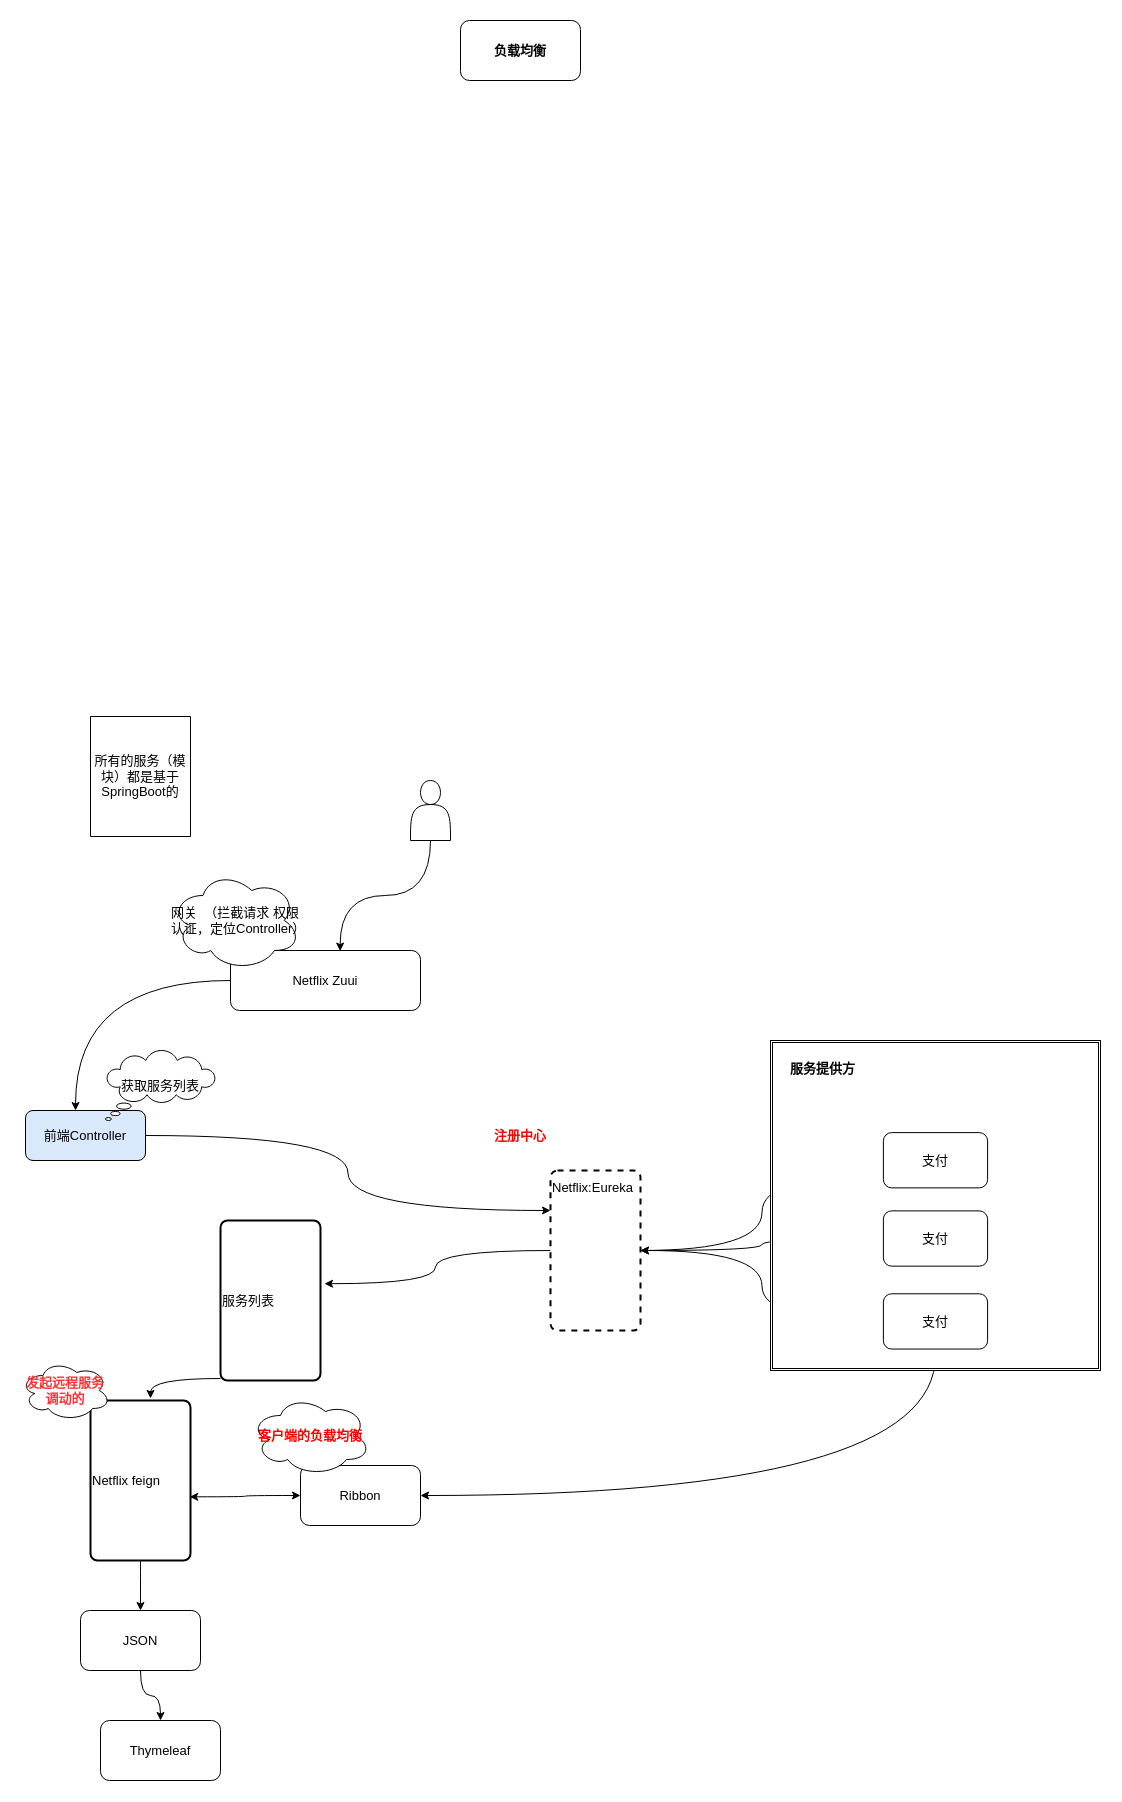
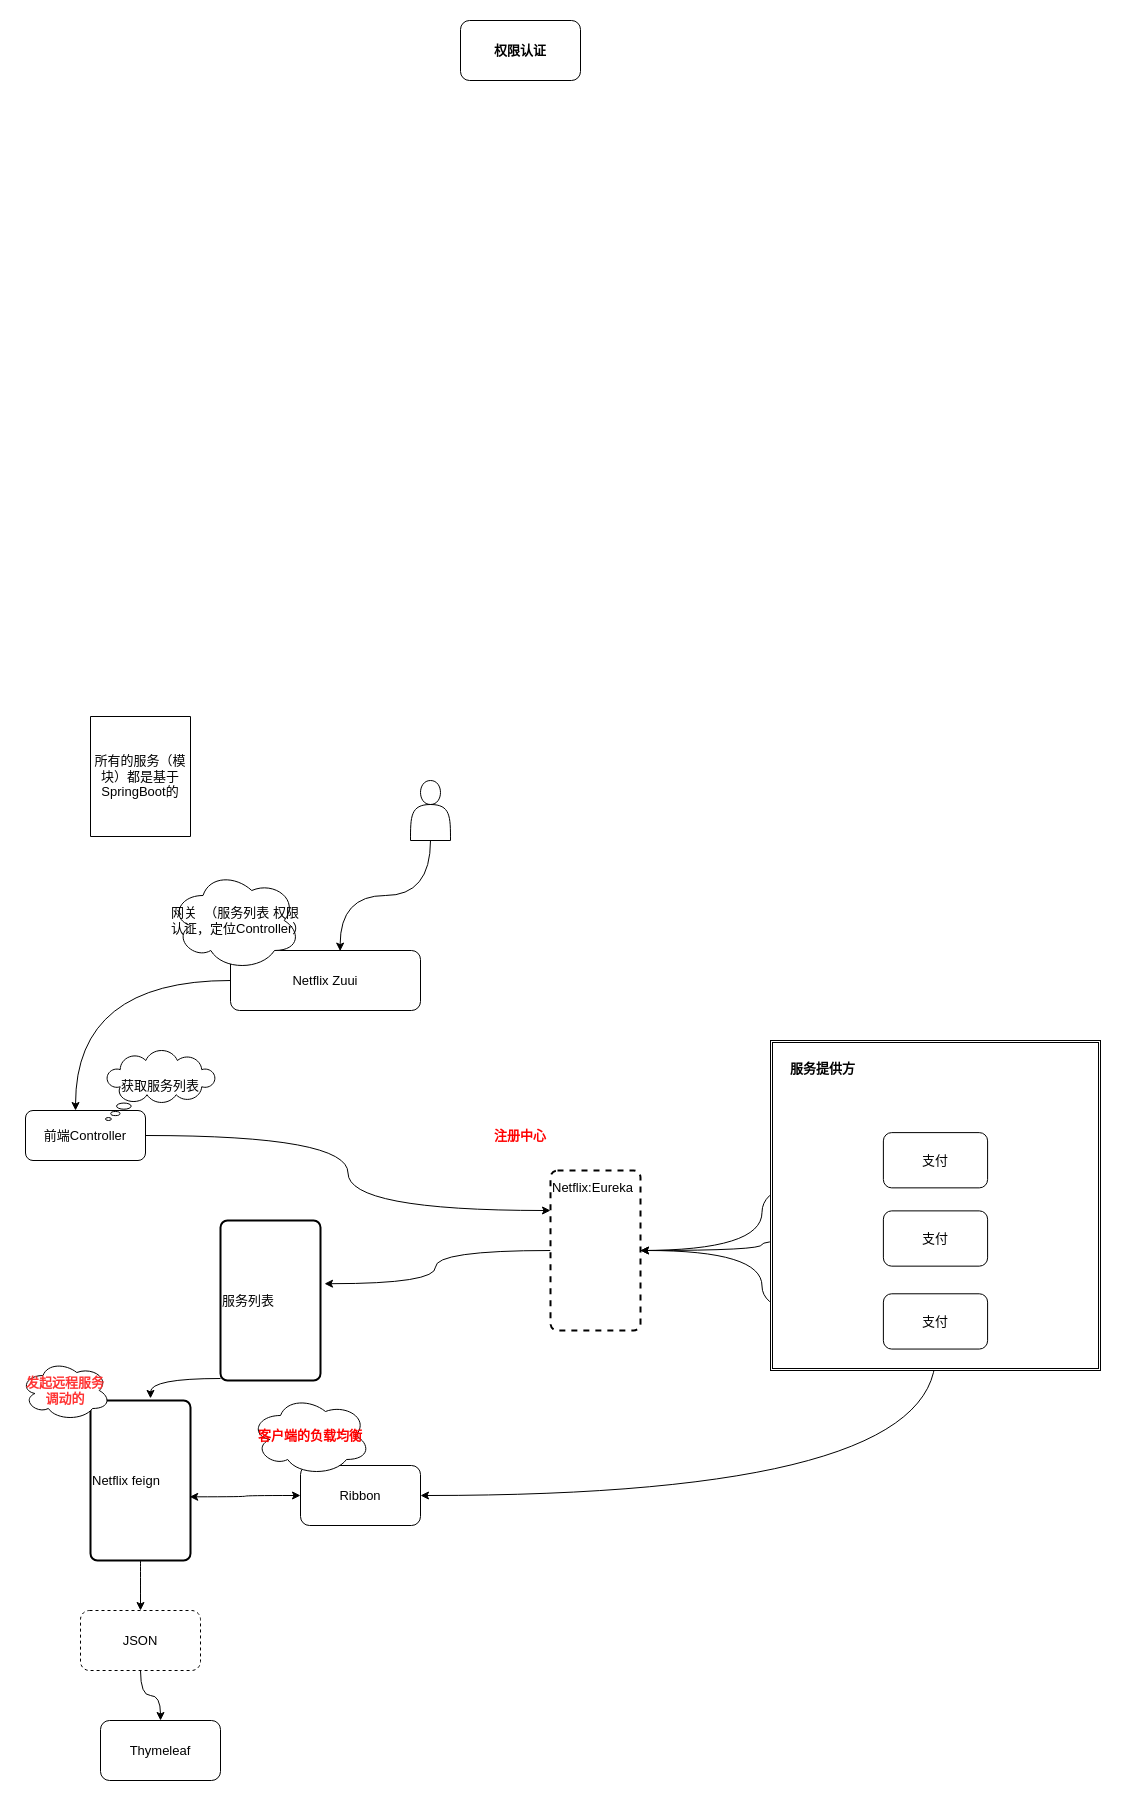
node "负载均衡": label "负载均衡" -> "权限认证"
node "网关 （拦截请求 权限认证，定位Controller）": label "网关 （拦截请求 权限认证，定位Controller）" -> "网关 （服务列表 权限认证，定位Controller）"
node "前端Controller": fillcolor #dae8fc -> #ffffff
node "JSON": style solid -> dashed
